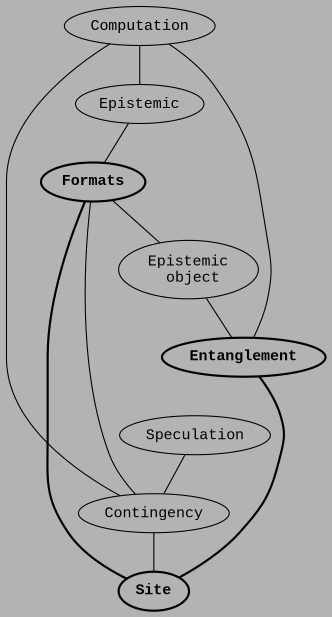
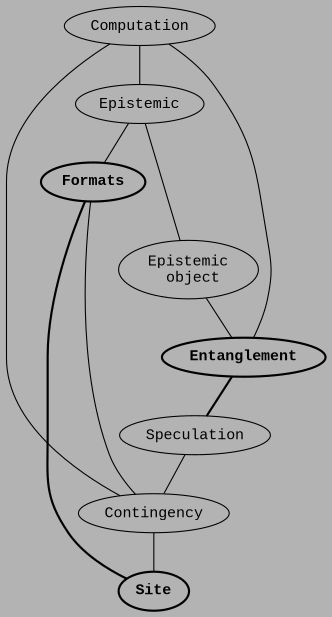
edge "Formats" -- "Epistemic object": now "Epistemic" -- "Epistemic object"
edge "Entanglement" -- "Site": now "Entanglement" -- "Speculation"
